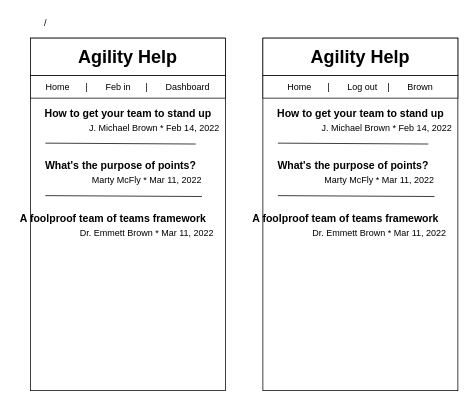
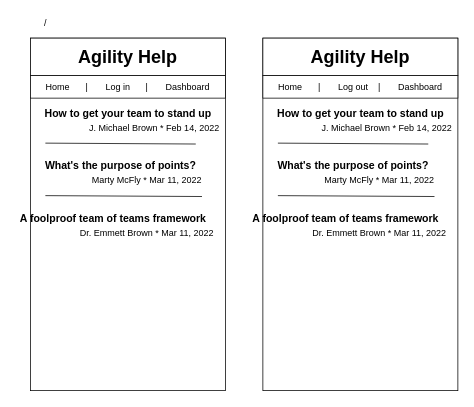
node "Home | Feb in | Dashboard": label "Home | Feb in | Dashboard" -> "Home | Log in | Dashboard"
node "Home | Log out | Brown": label "Home | Log out | Brown" -> "Home | Log out | Dashboard"
